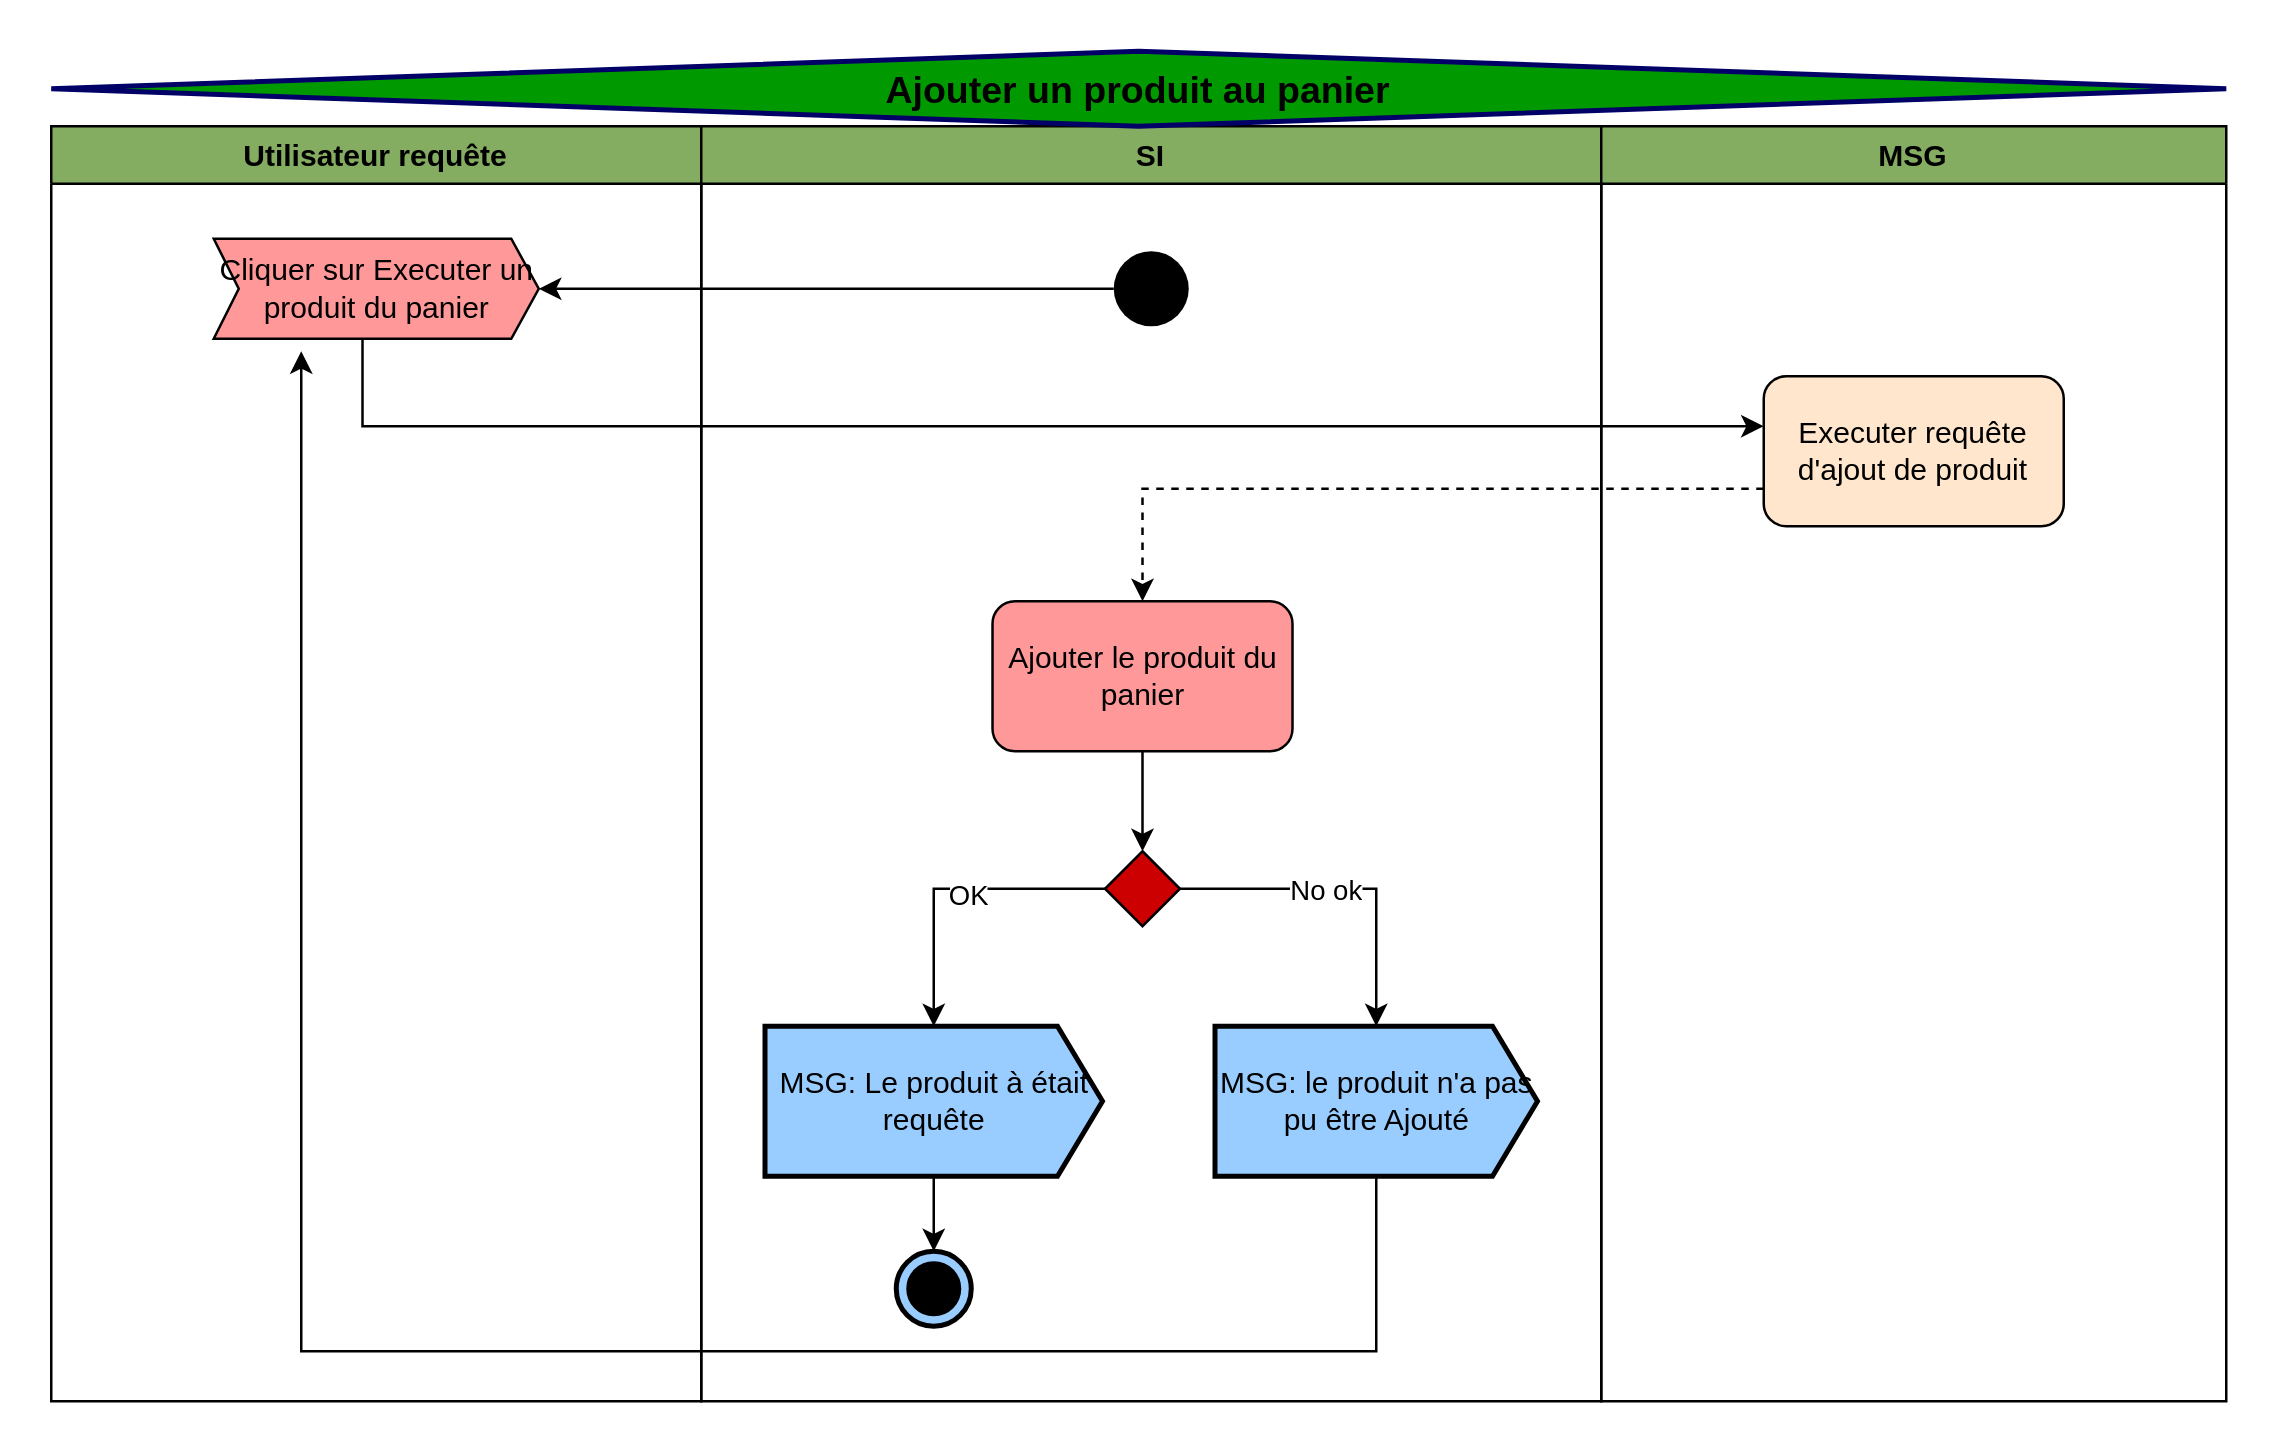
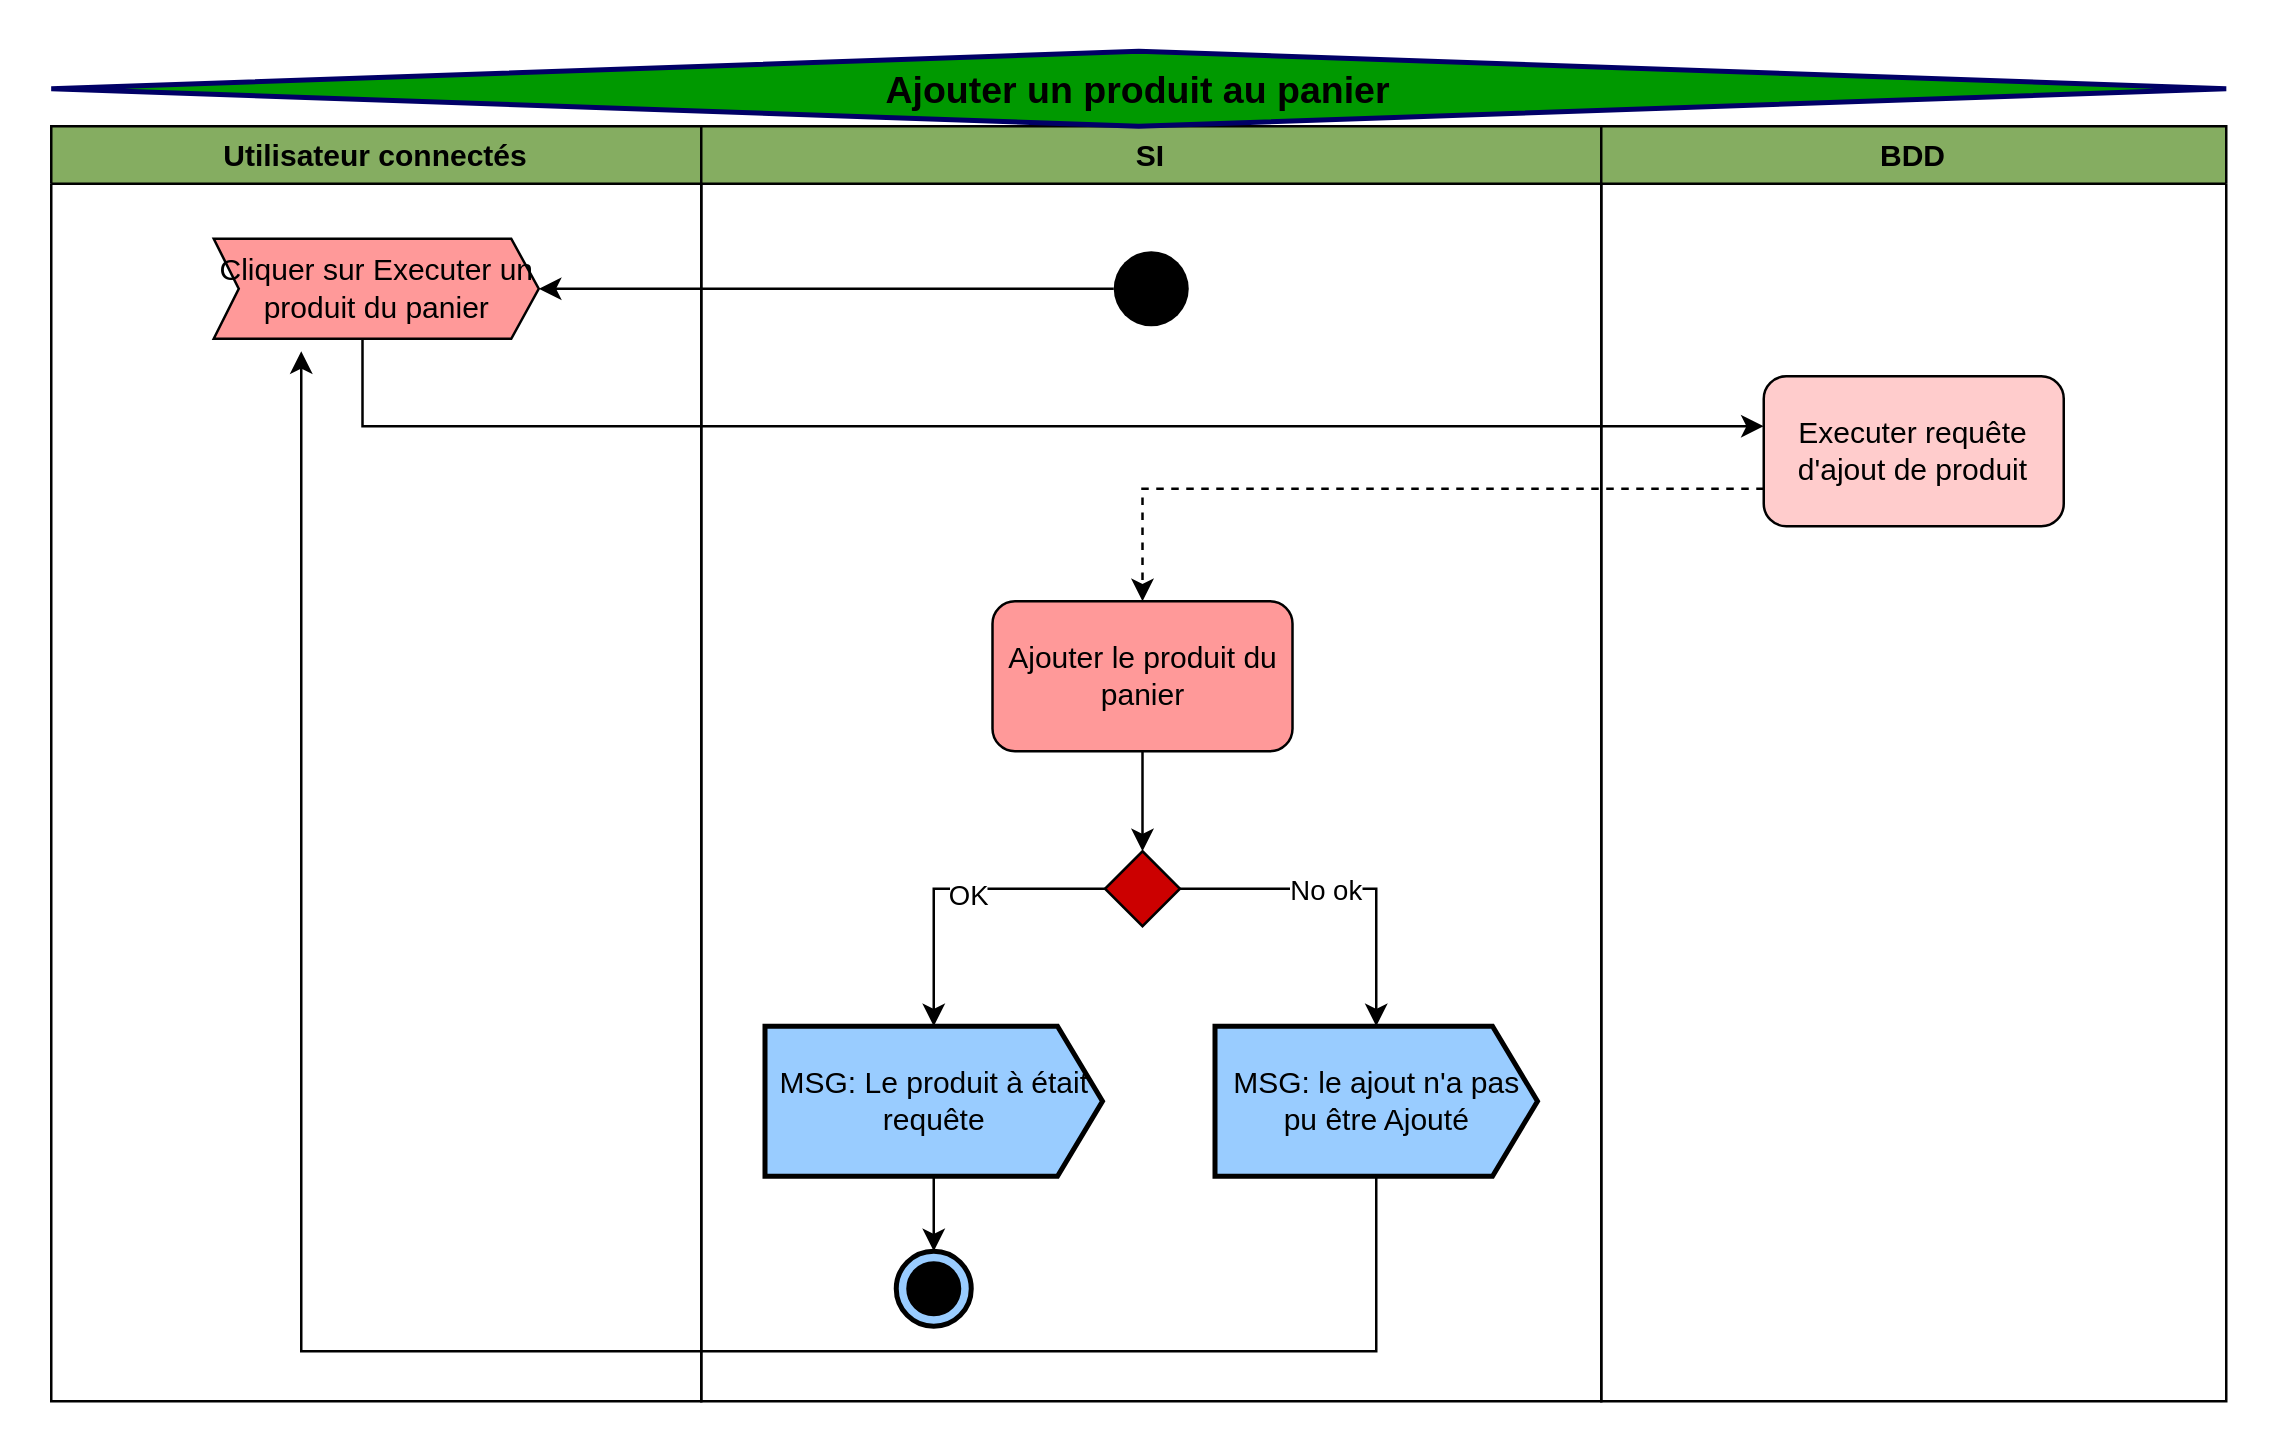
node "Utilisateur requête": label "Utilisateur requête" -> "Utilisateur connectés"
node "MSG": label "MSG" -> "BDD"
node "Executer requête d'ajout de produit": fillcolor #ffe6cc -> #ffcccc
node "MSG: le produit n'a pas pu être Ajouté": label "MSG: le produit n'a pas pu être Ajouté" -> "MSG: le ajout n'a pas pu être Ajouté"
